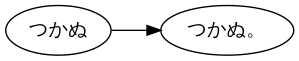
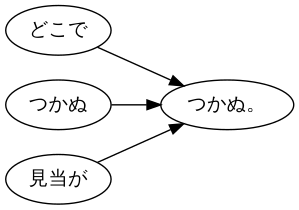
node "どこで": added
node "見当が": added
